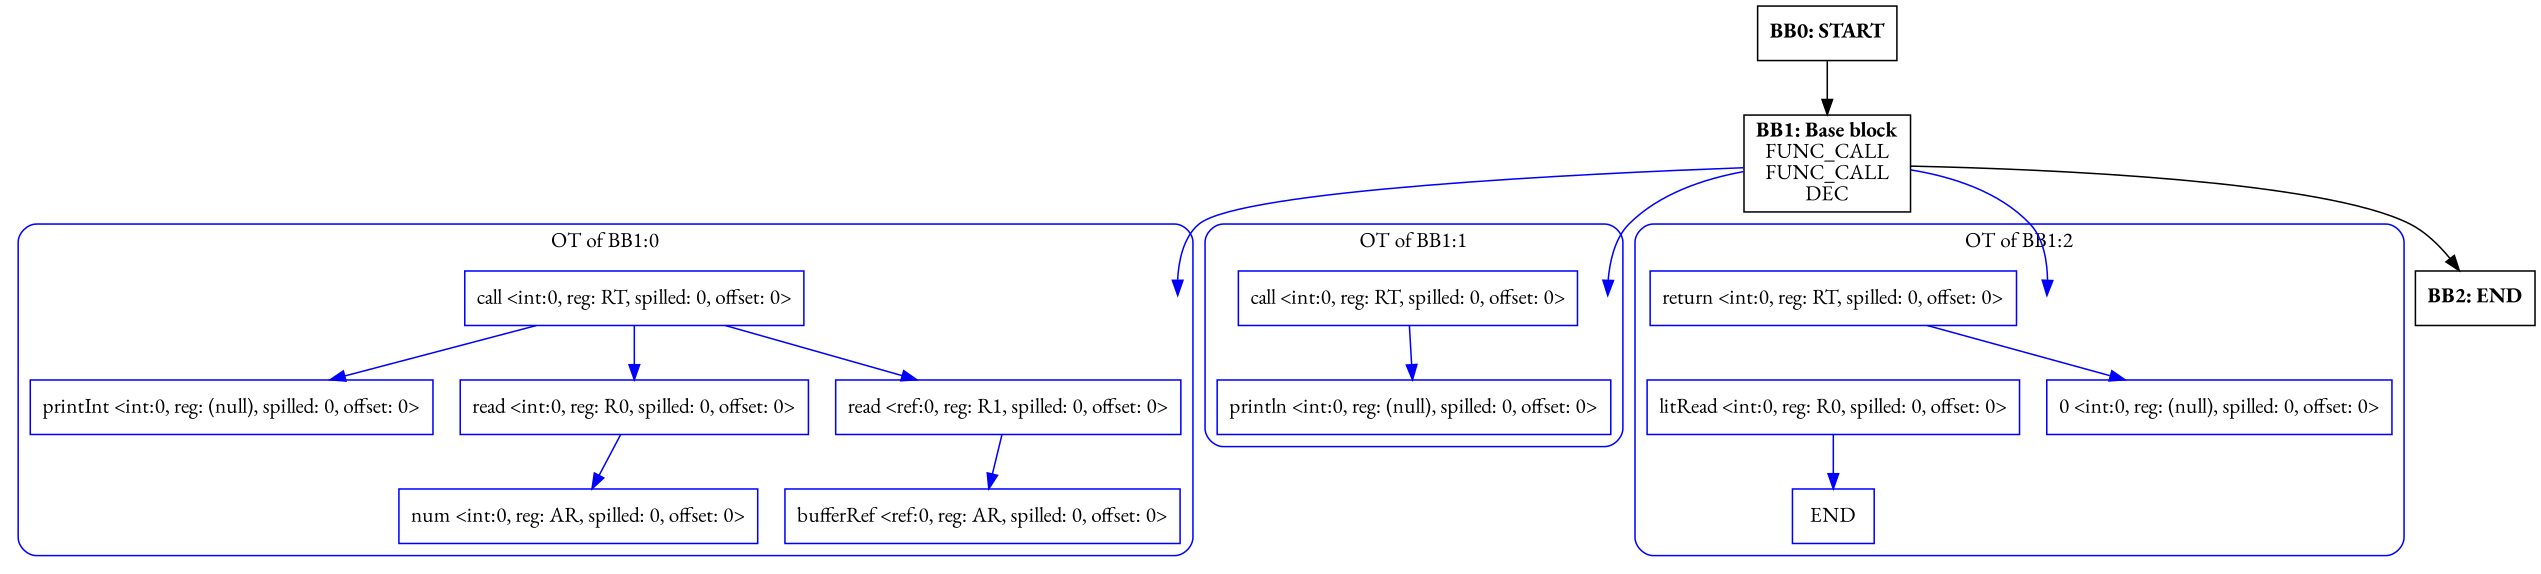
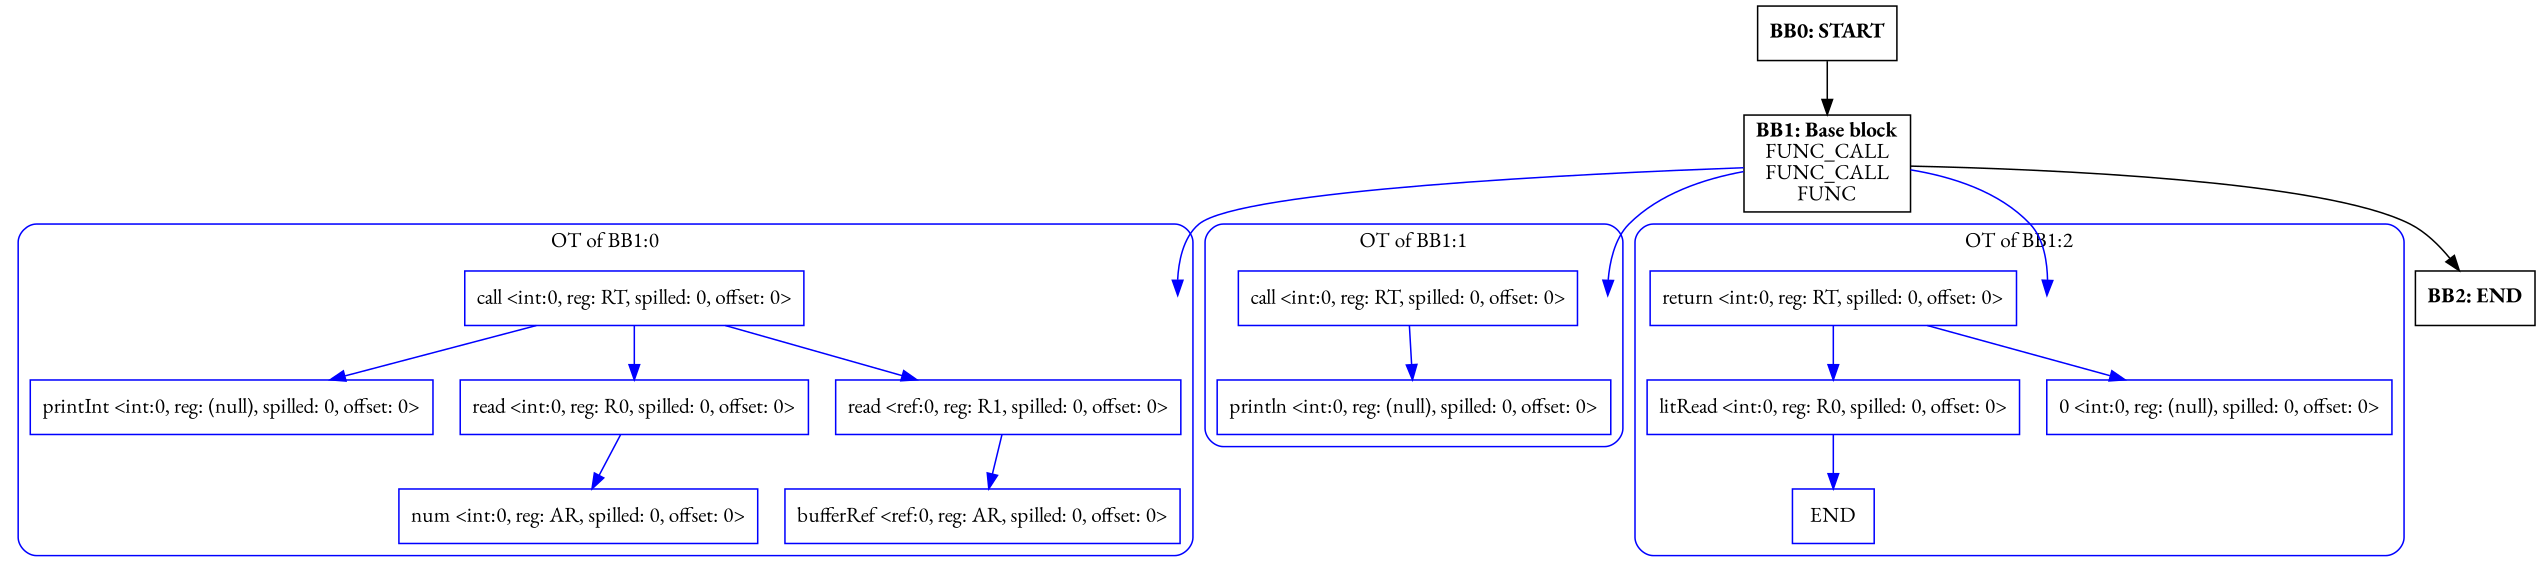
node "BB1: Base block": text "DEC" -> "FUNC"
edge "return <int:0, reg: RT, spilled: 0, offset: 0>" -> "litRead <int:0, reg: R0, spilled: 0, offset: 0>": added
